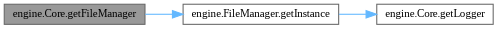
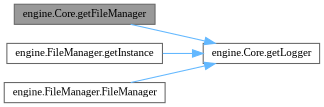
edge "engine.Core.getFileManager" -> "engine.FileManager.getInstance": now "engine.Core.getFileManager" -> "engine.Core.getLogger"
node "engine.FileManager.FileManager": added
